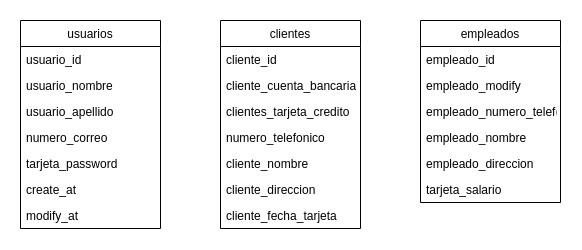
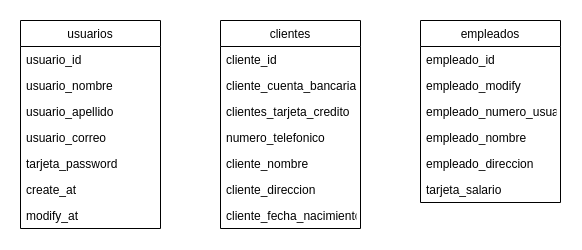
node "empleado_numero_telefonico": label "empleado_numero_telefonico" -> "empleado_numero_usuario"
node "numero_correo": label "numero_correo" -> "usuario_correo"
node "cliente_fecha_tarjeta": label "cliente_fecha_tarjeta" -> "cliente_fecha_nacimiento"
